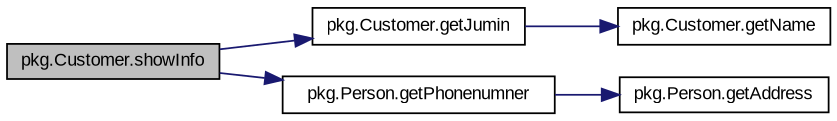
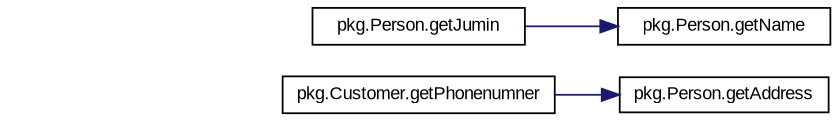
node "pkg.Customer.getJumin": label "pkg.Customer.getJumin" -> "pkg.Person.getJumin"
node "pkg.Customer.getName": label "pkg.Customer.getName" -> "pkg.Person.getName"
node "pkg.Customer.showInfo": removed
node "pkg.Person.getPhonenumner": label "pkg.Person.getPhonenumner" -> "pkg.Customer.getPhonenumner"
